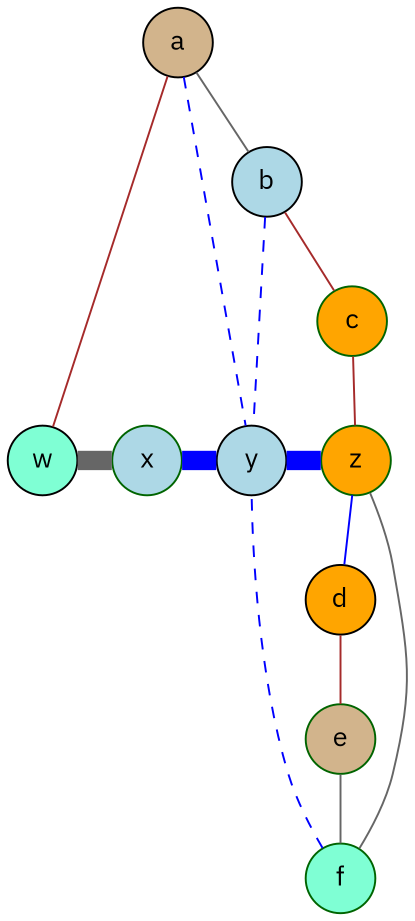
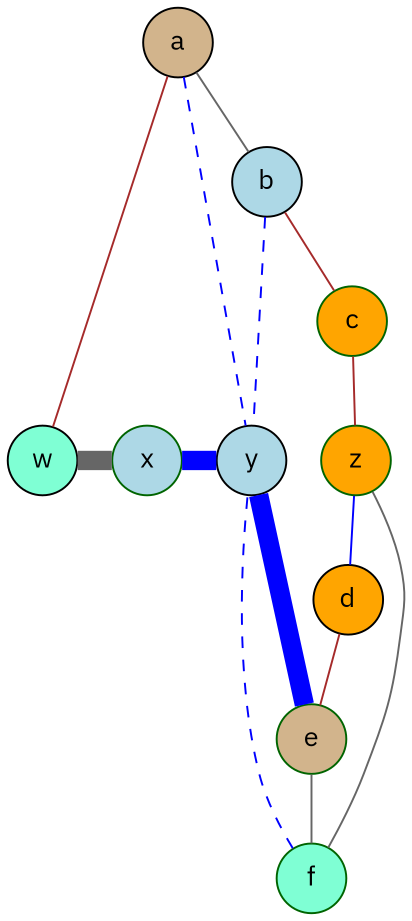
edge "y" -- "z": now "y" -- "e"
